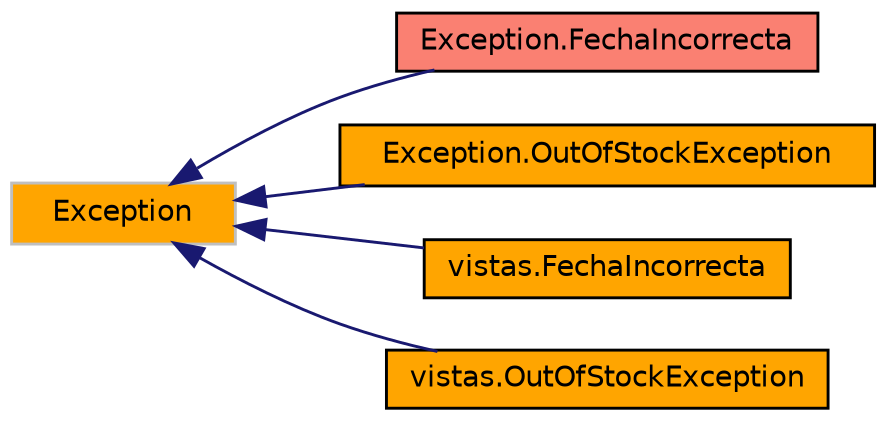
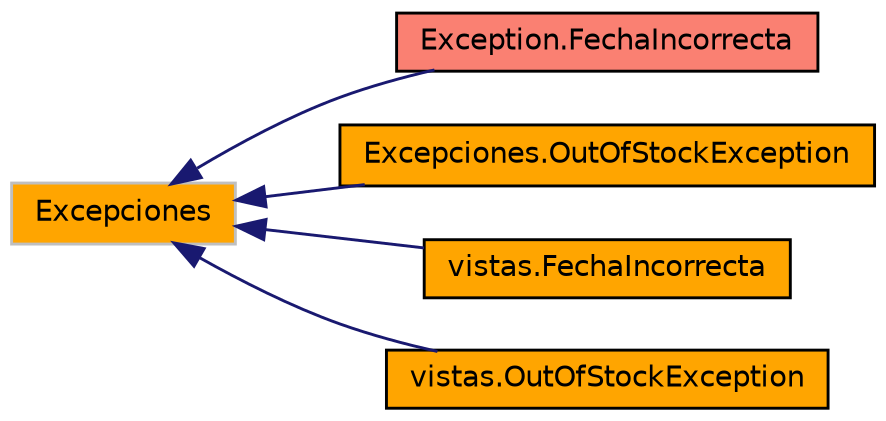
node "Exception.OutOfStockException": label "Exception.OutOfStockException" -> "Excepciones.OutOfStockException"
node "Exception": label "Exception" -> "Excepciones"
